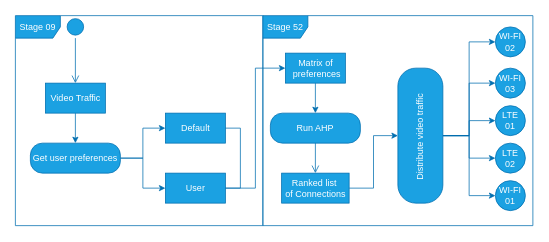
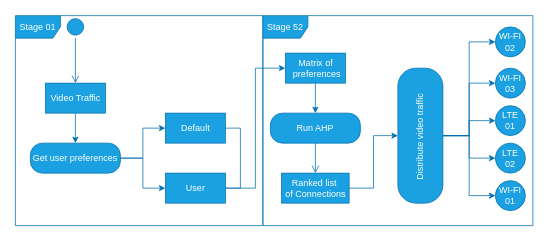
node "Stage 09": label "Stage 09" -> "Stage 01"
